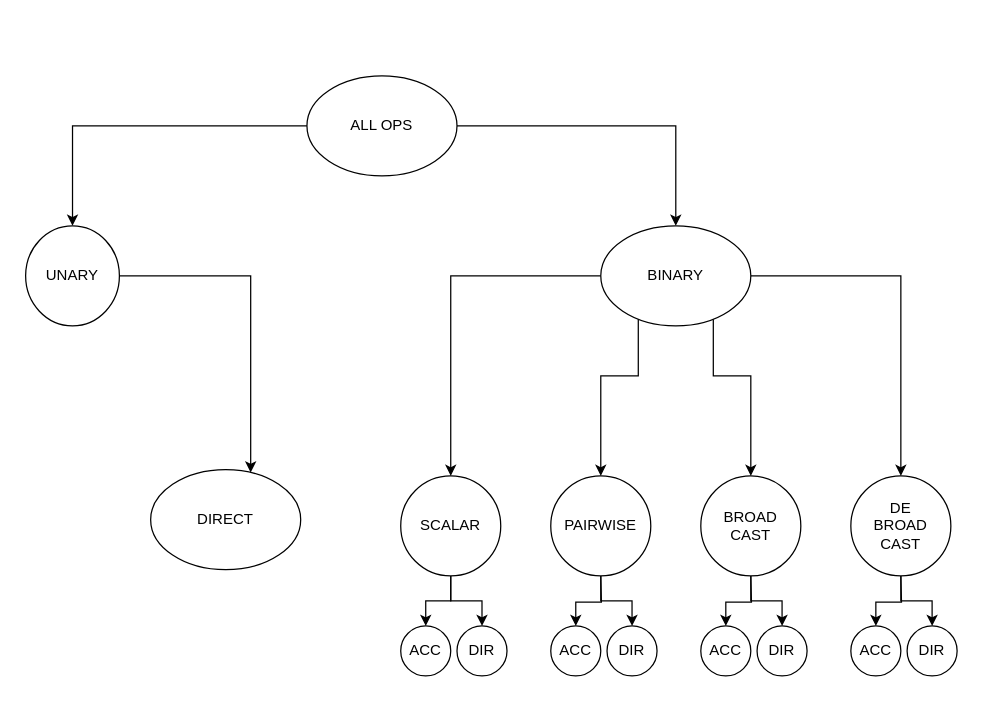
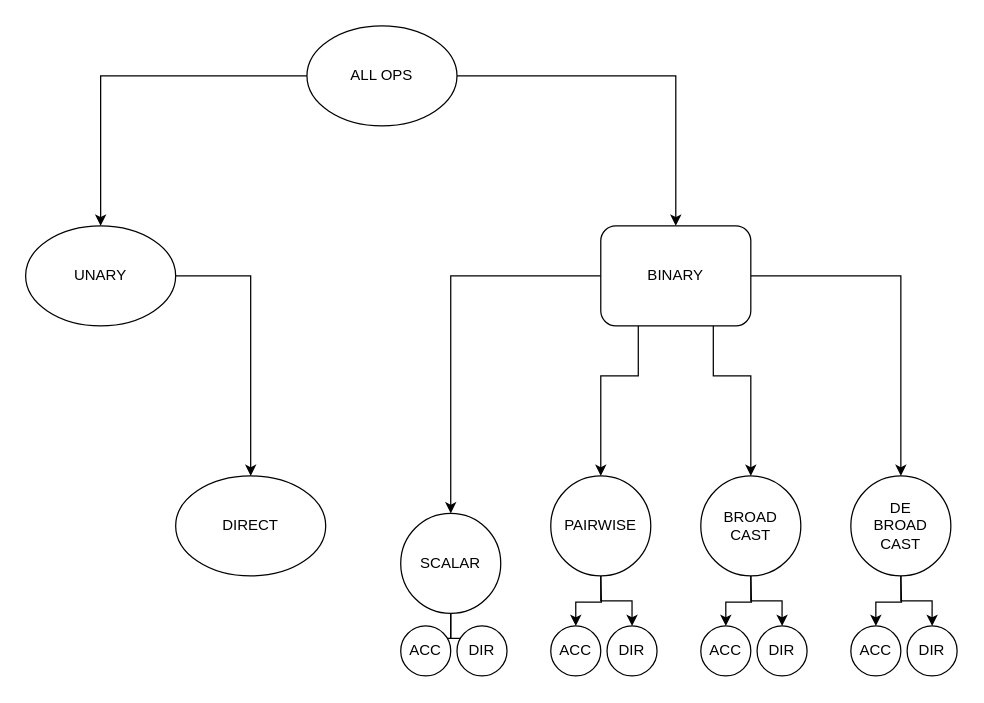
node "ALL OPS": moved (382, 126) -> (382, 76)
node "UNARY": size 94x100 -> 150x100
node "BINARY": shape ellipse -> rounded rectangle
node "DIRECT": moved (226, 519) -> (251, 526)
node "SCALAR": moved (451, 526) -> (451, 563)
